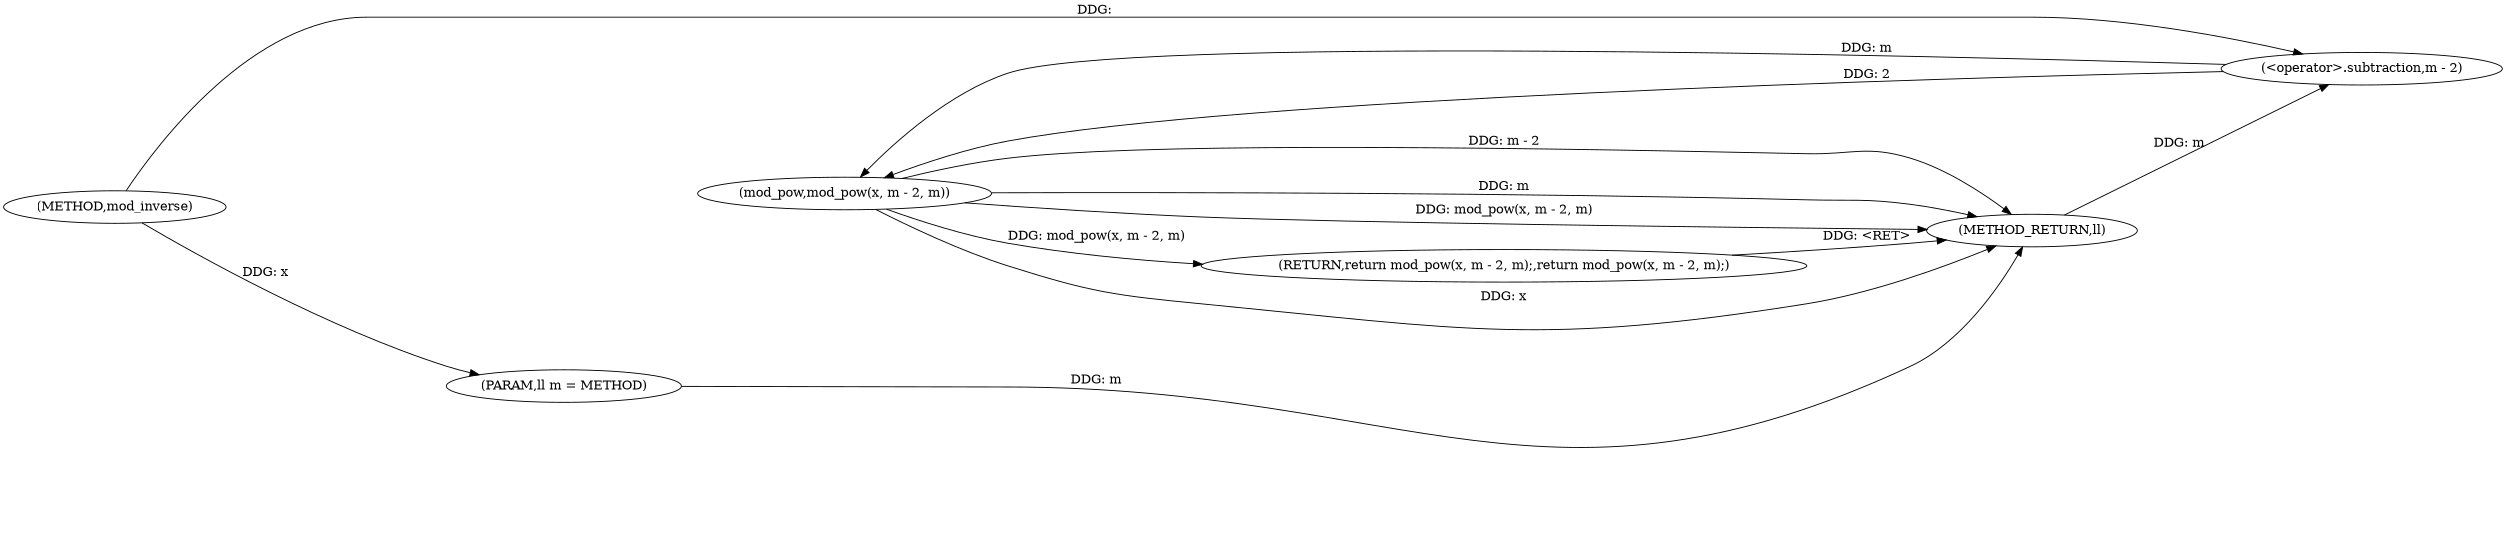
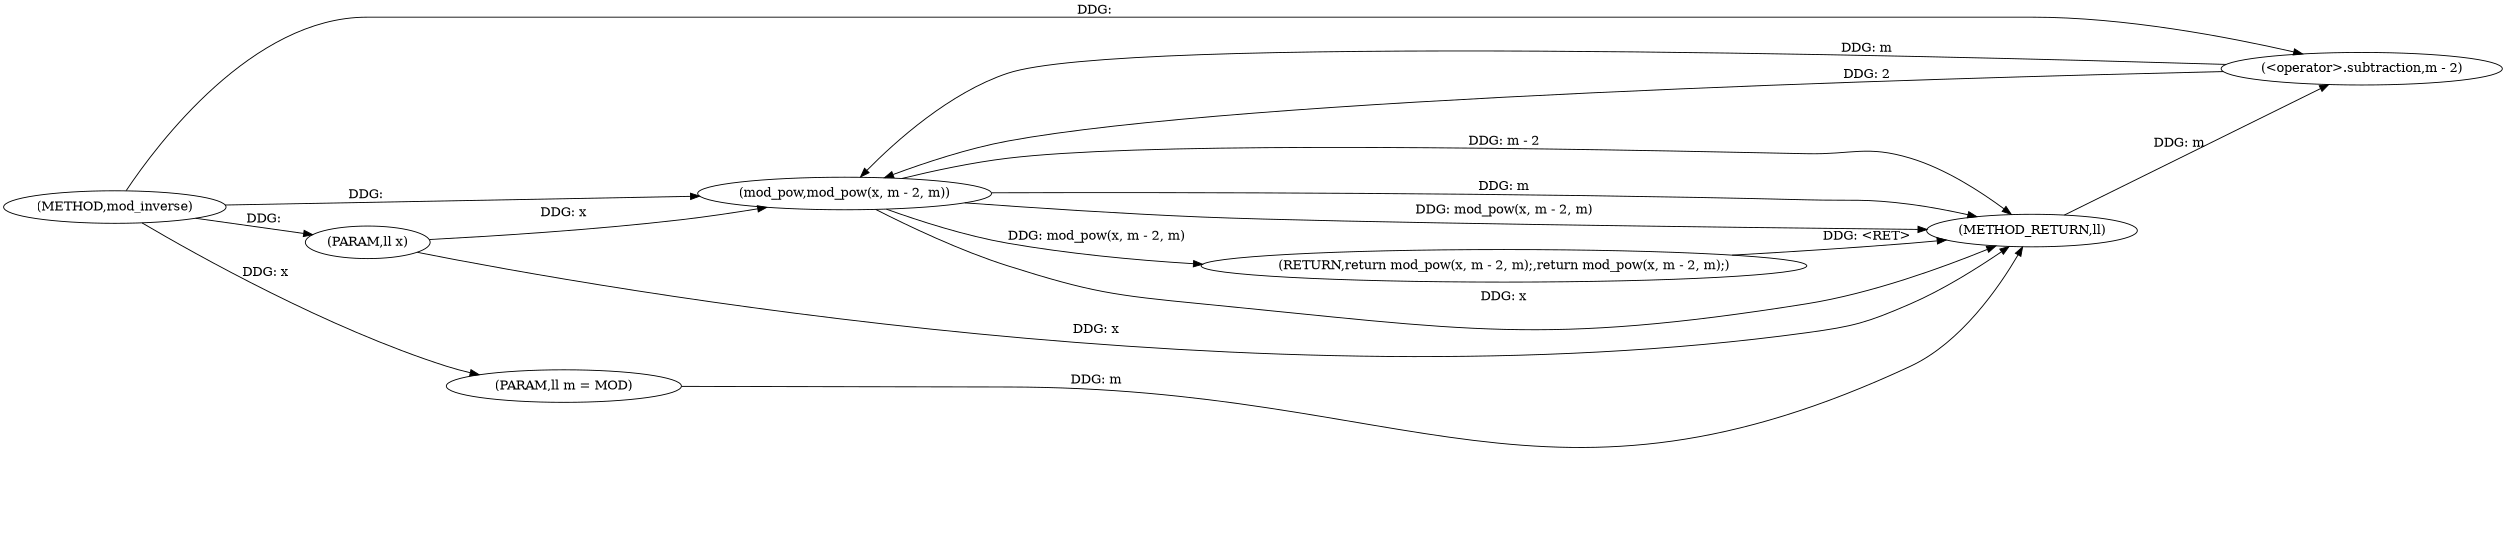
edge "(METHOD,mod_inverse)" -> "(mod_pow,mod_pow(x, m - 2, m))": added, label "DDG:"
node "(PARAM,ll x)": added
node "(PARAM,ll m = METHOD)": label "(PARAM,ll m = METHOD)" -> "(PARAM,ll m = MOD)"
